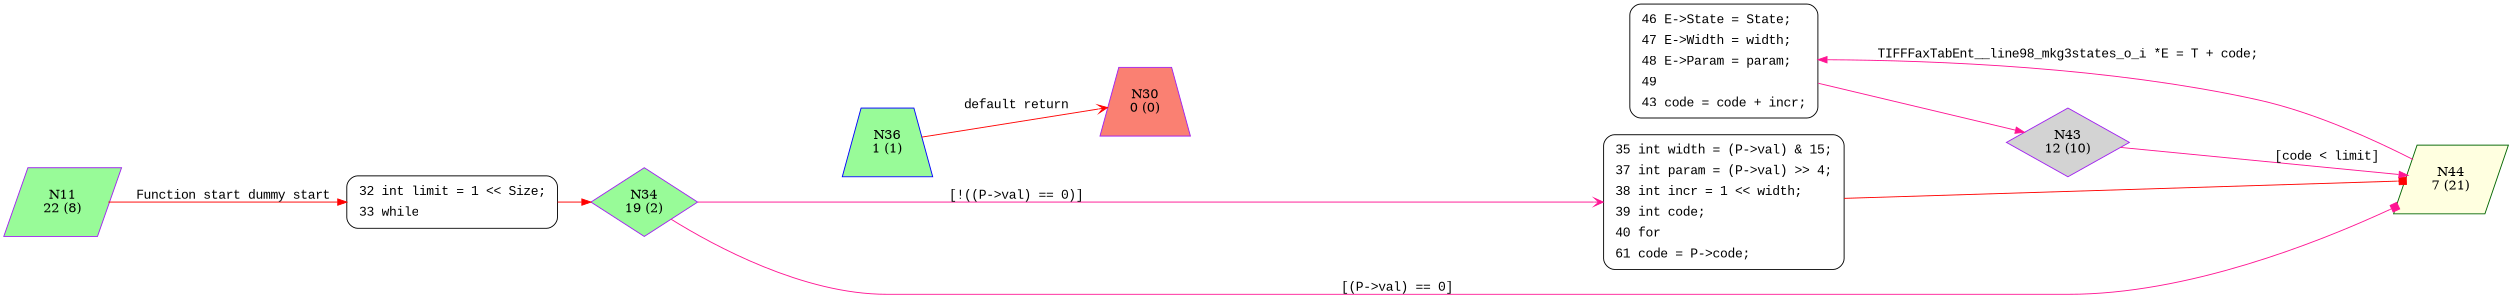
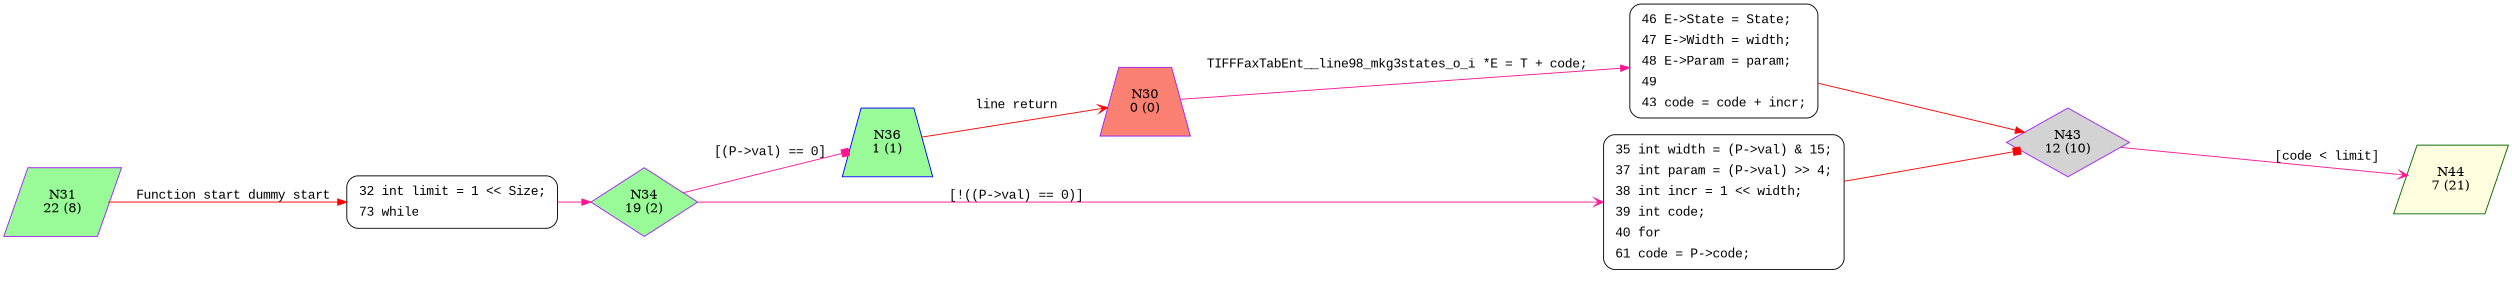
edge "N44 7 (21)" -> "46": now "N30 0 (0)" -> "46"
edge "N36 1 (1)" -> "N30 0 (0)": label "default return" -> "line return"
edge "46" -> "N43 12 (10)": color deeppink -> red
edge "N43 12 (10)" -> "N44 7 (21)": arrowhead normal -> vee
edge "35" -> "N44 7 (21)": now "35" -> "N43 12 (10)"
node "N11 22 (8)": label "N11 22 (8)" -> "N31 22 (8)"
edge "32" -> "N34 19 (2)": color red -> deeppink
node "32": text "33" -> "73"
edge "N34 19 (2)" -> "N44 7 (21)": now "N34 19 (2)" -> "N36 1 (1)"
